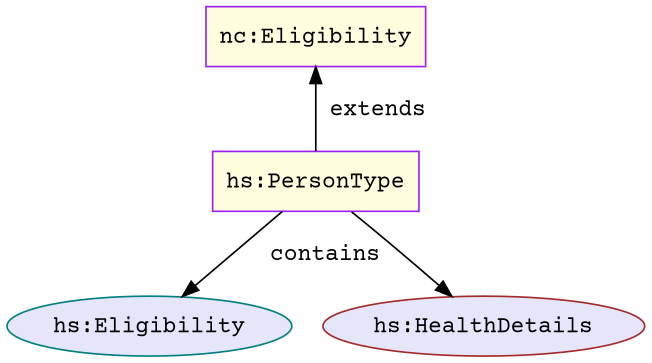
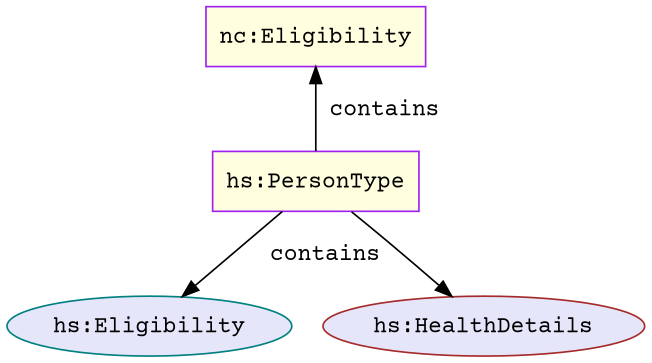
edge "hs:PersonType" -> "nc:Eligibility": label " extends" -> " contains"
